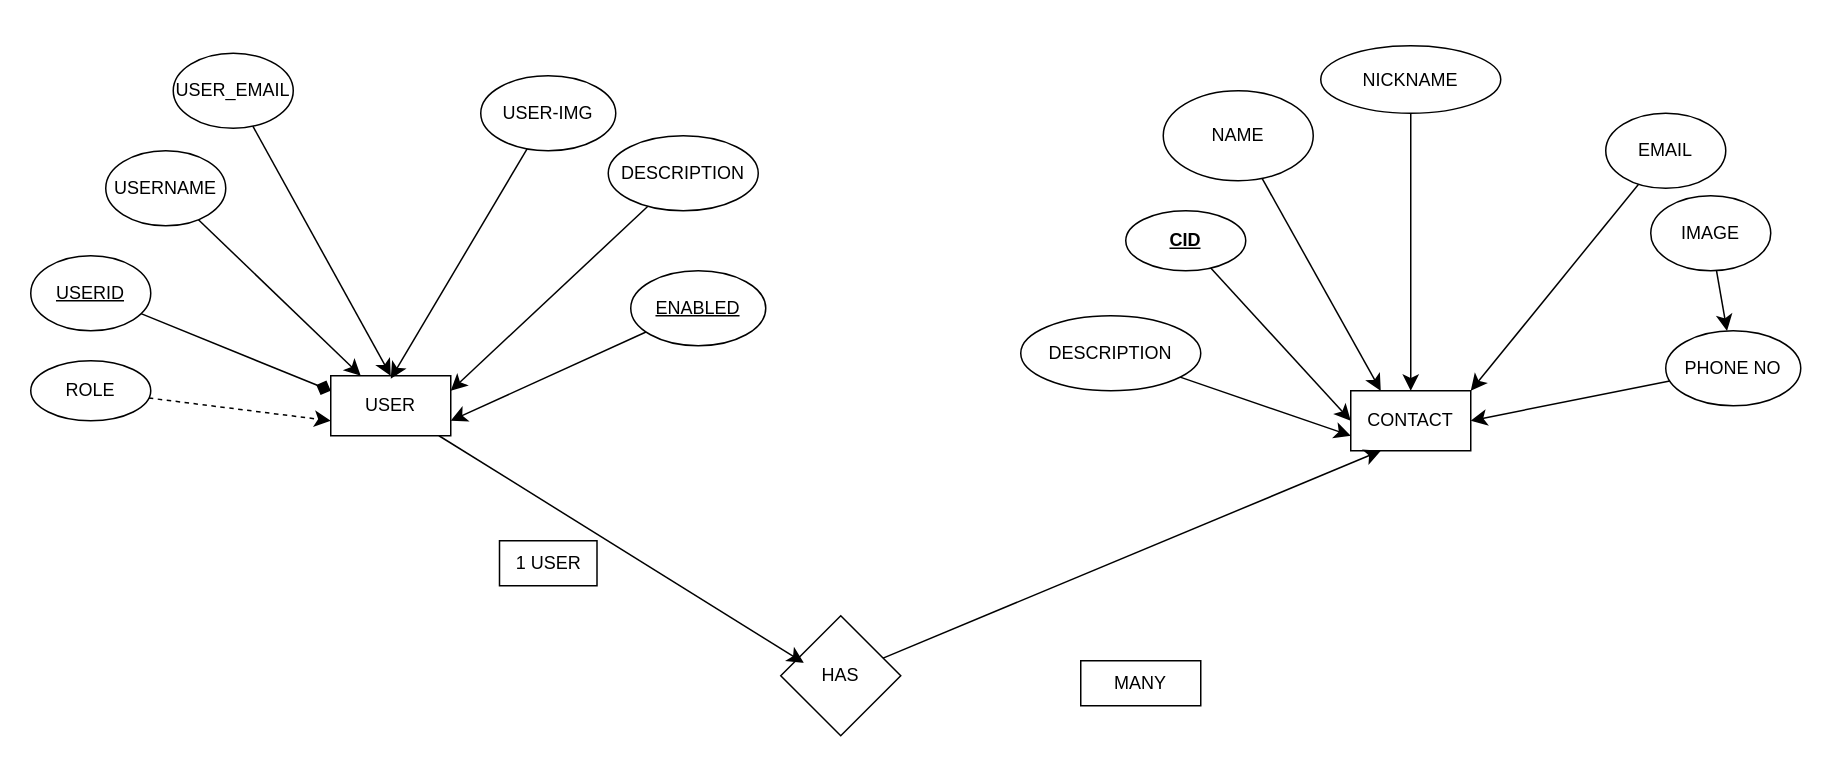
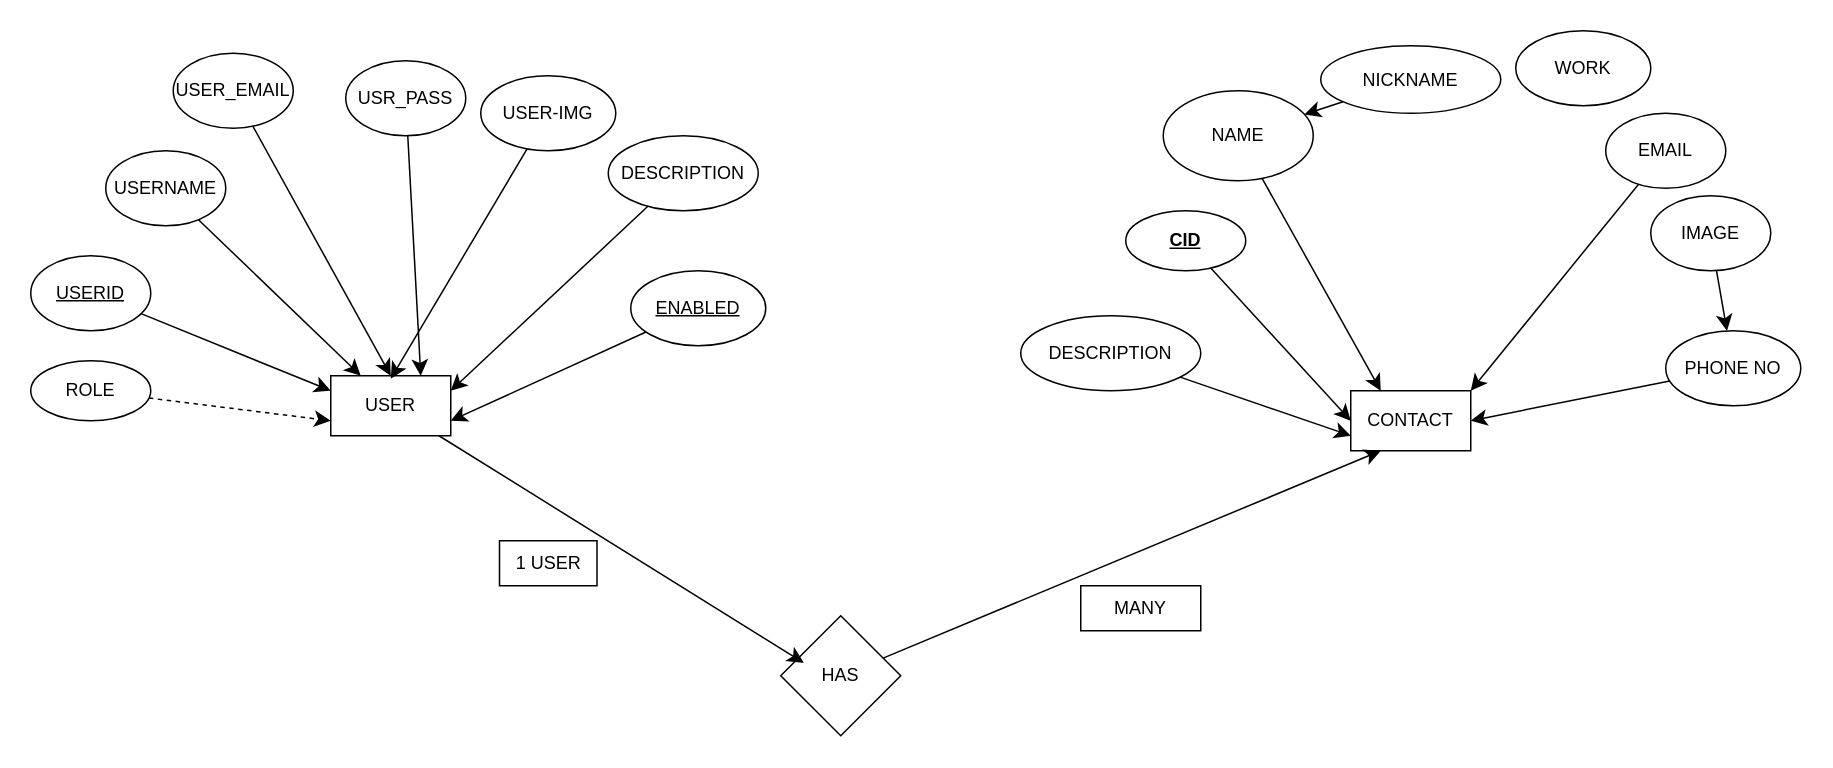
node "WORK": added
node "USR_PASS": added
edge "USR_PASS" -> "USER": added
edge "NICKNAME" -> "CONTACT": now "NICKNAME" -> "NAME"
edge "USERID" -> "USER": arrowhead diamond -> classic
node "MANY": moved (1141, 683) -> (1141, 608)
